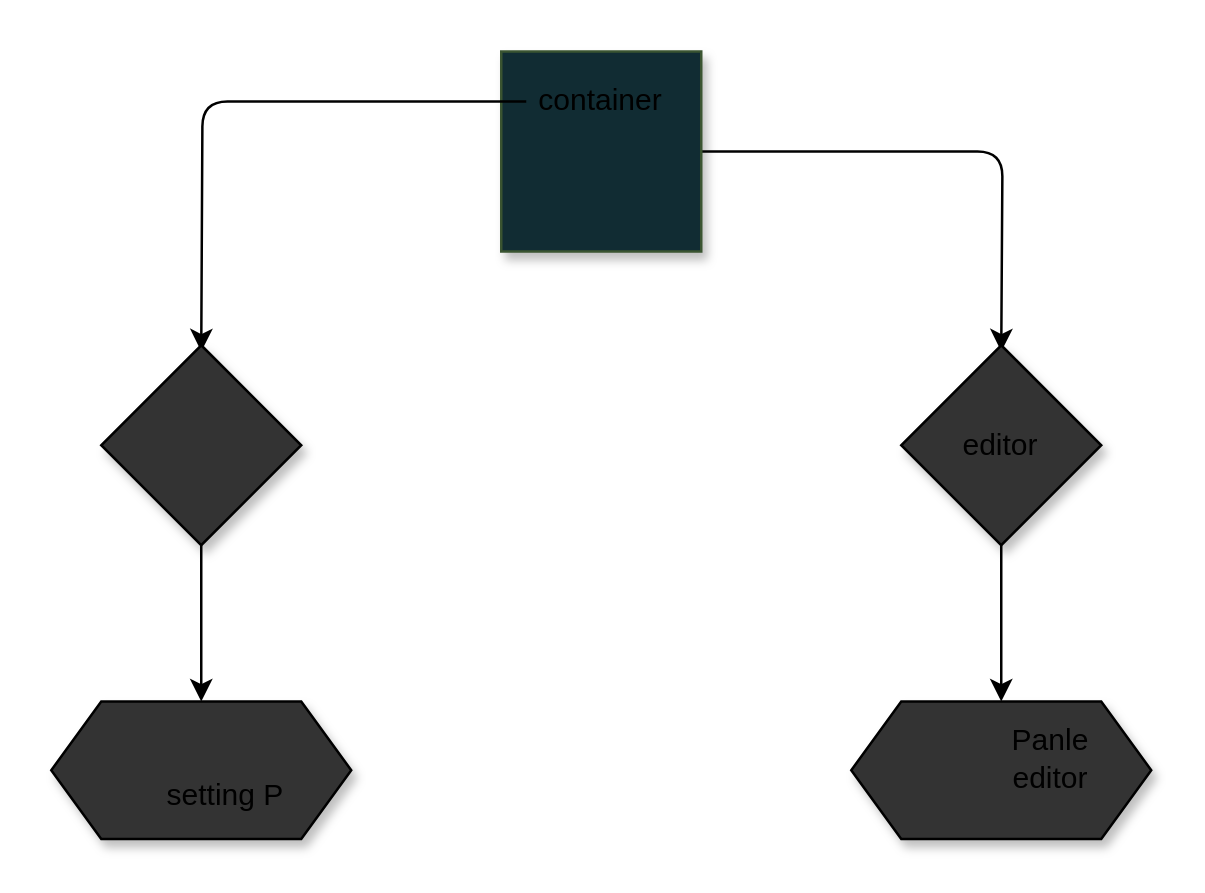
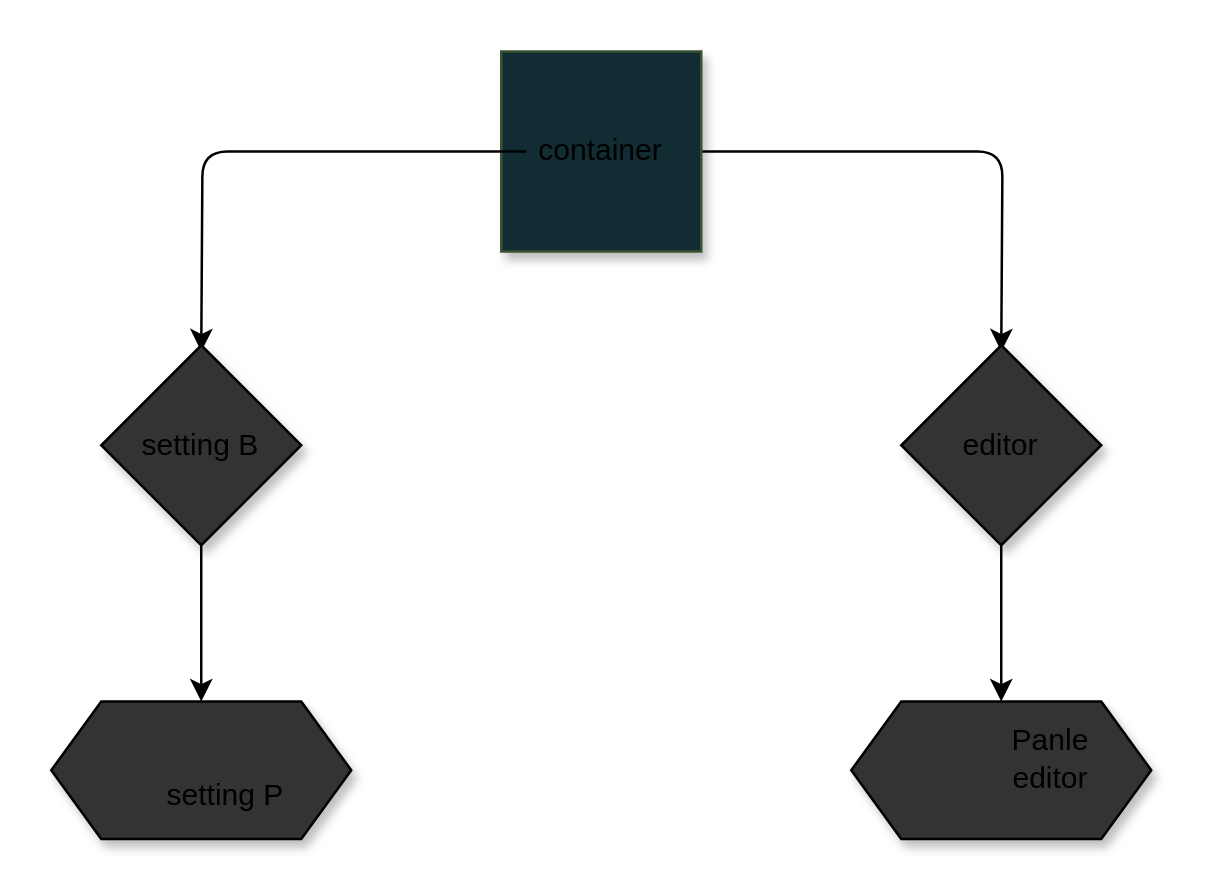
node "container": moved (601, 101) -> (601, 151)
node "setting B": added
